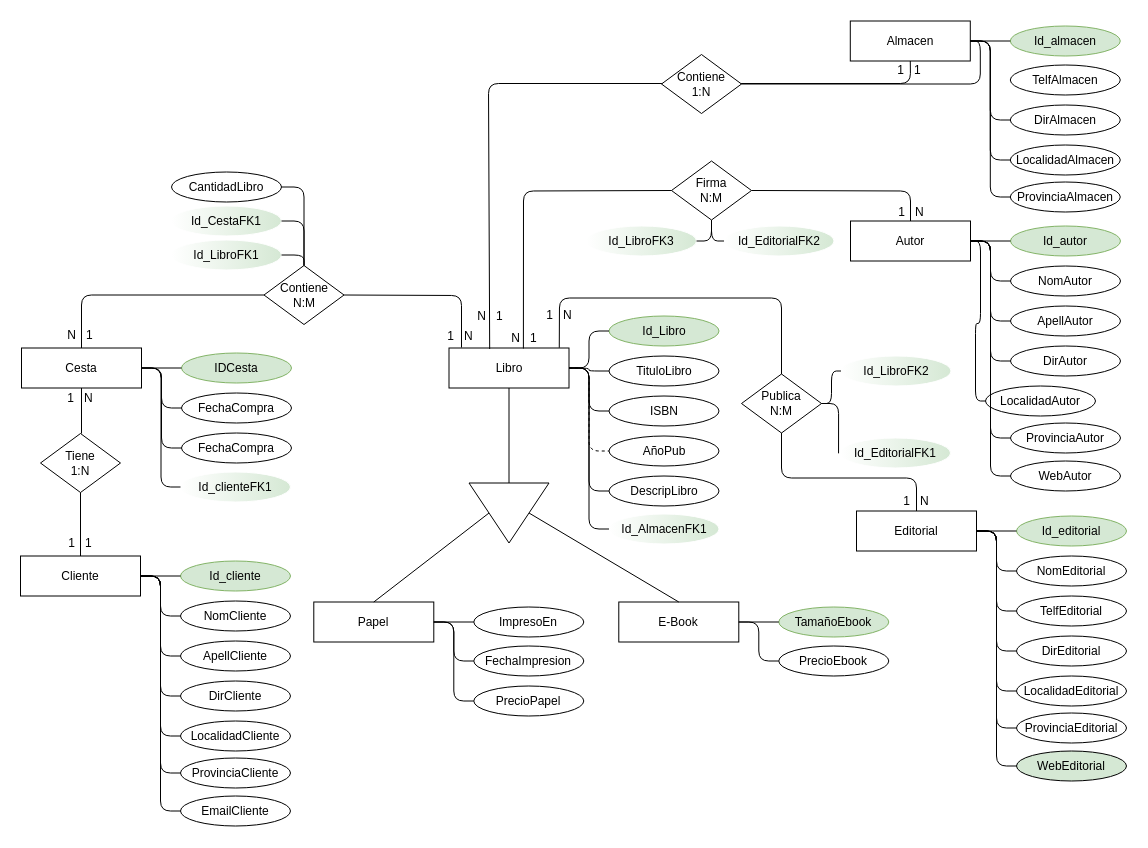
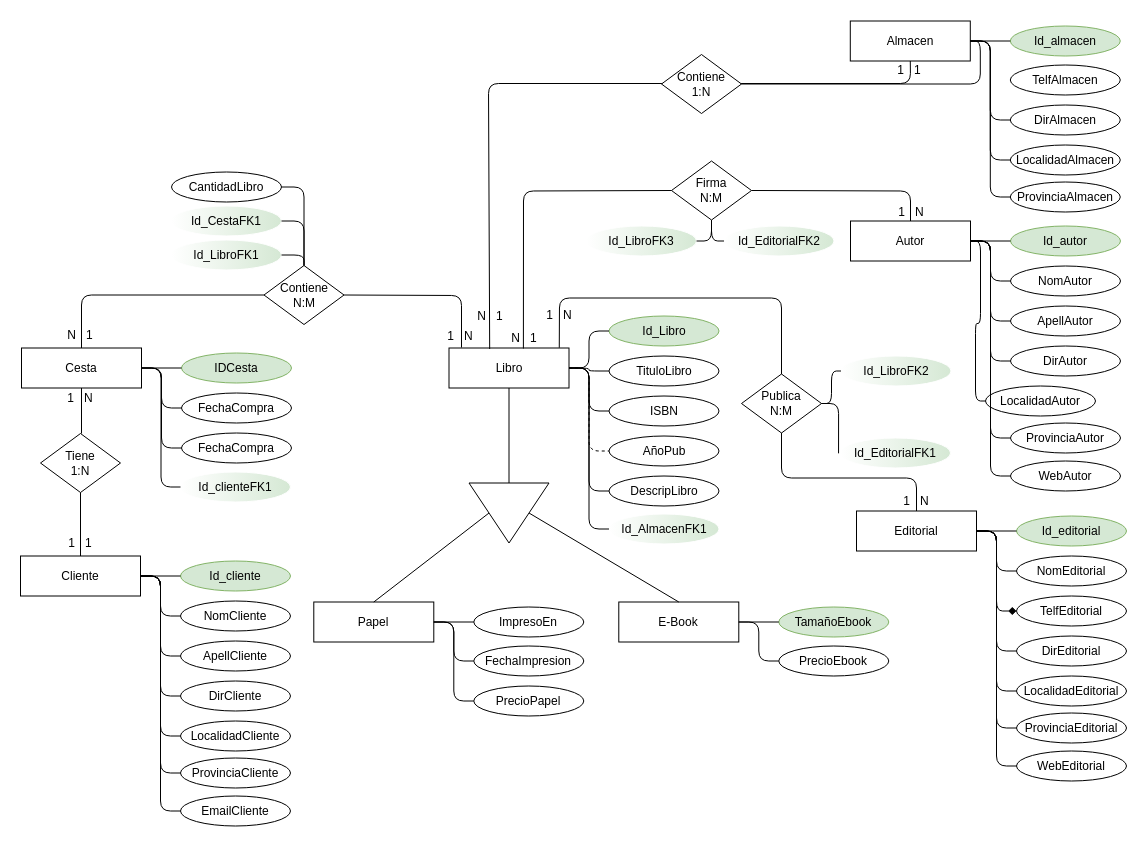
edge "Editorial" -- "TelfEditorial": arrowhead none -> diamond
node "WebEditorial": fillcolor #d5e8d4 -> #ffffff
